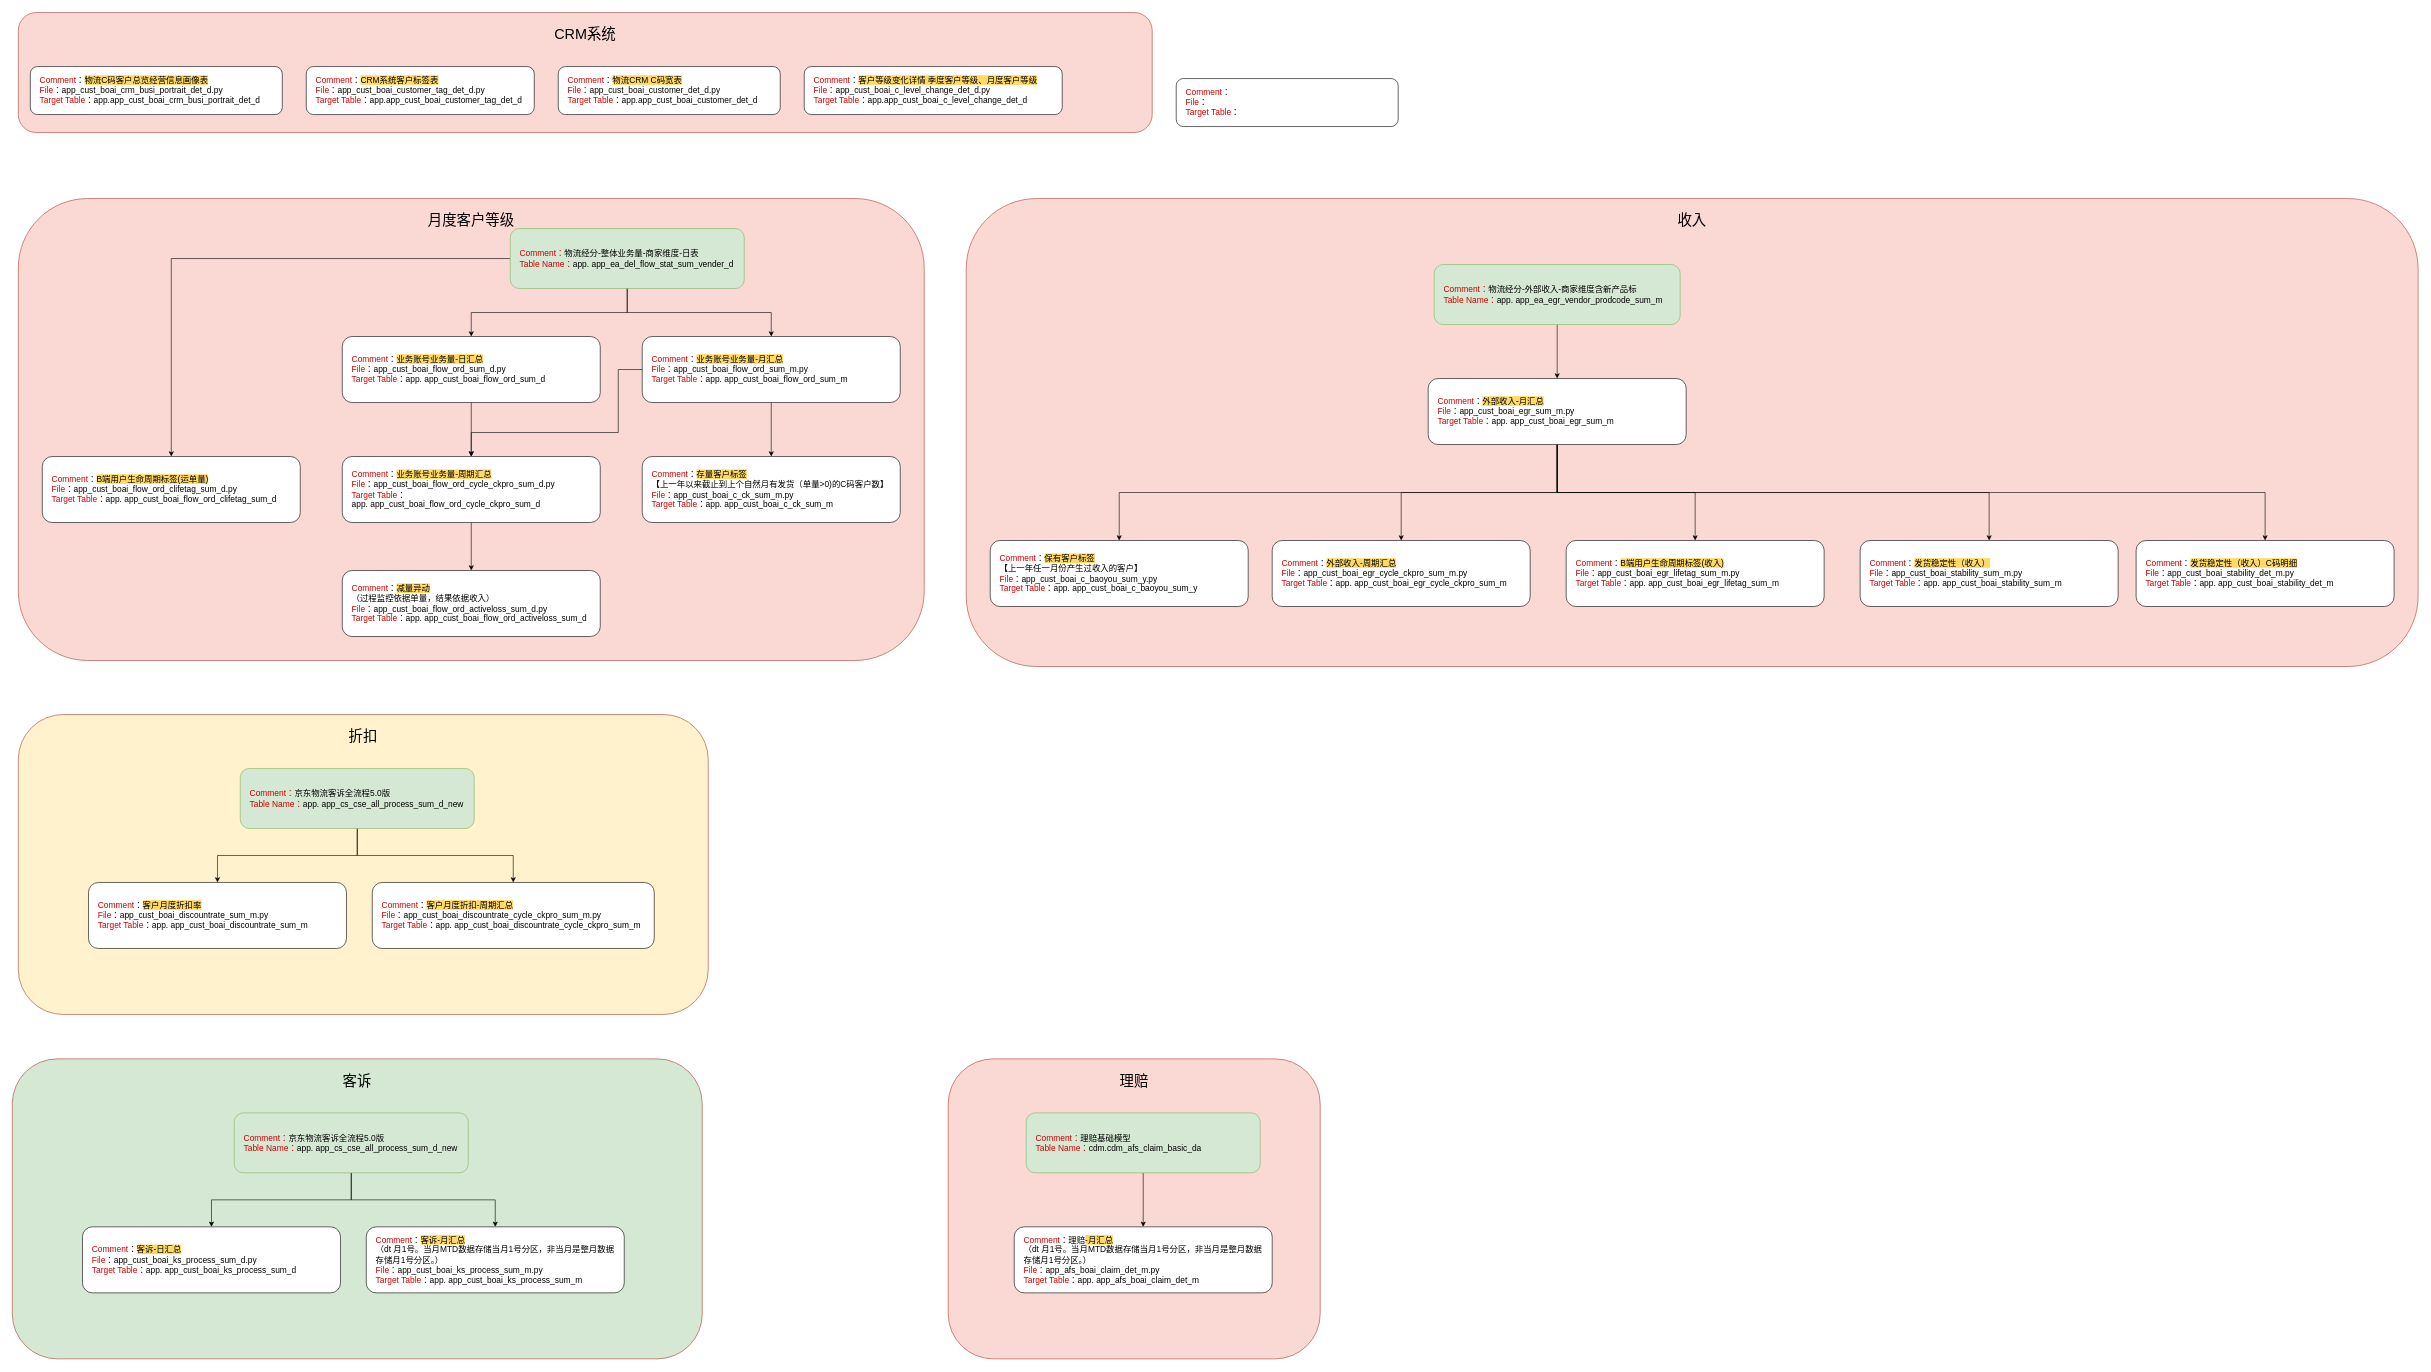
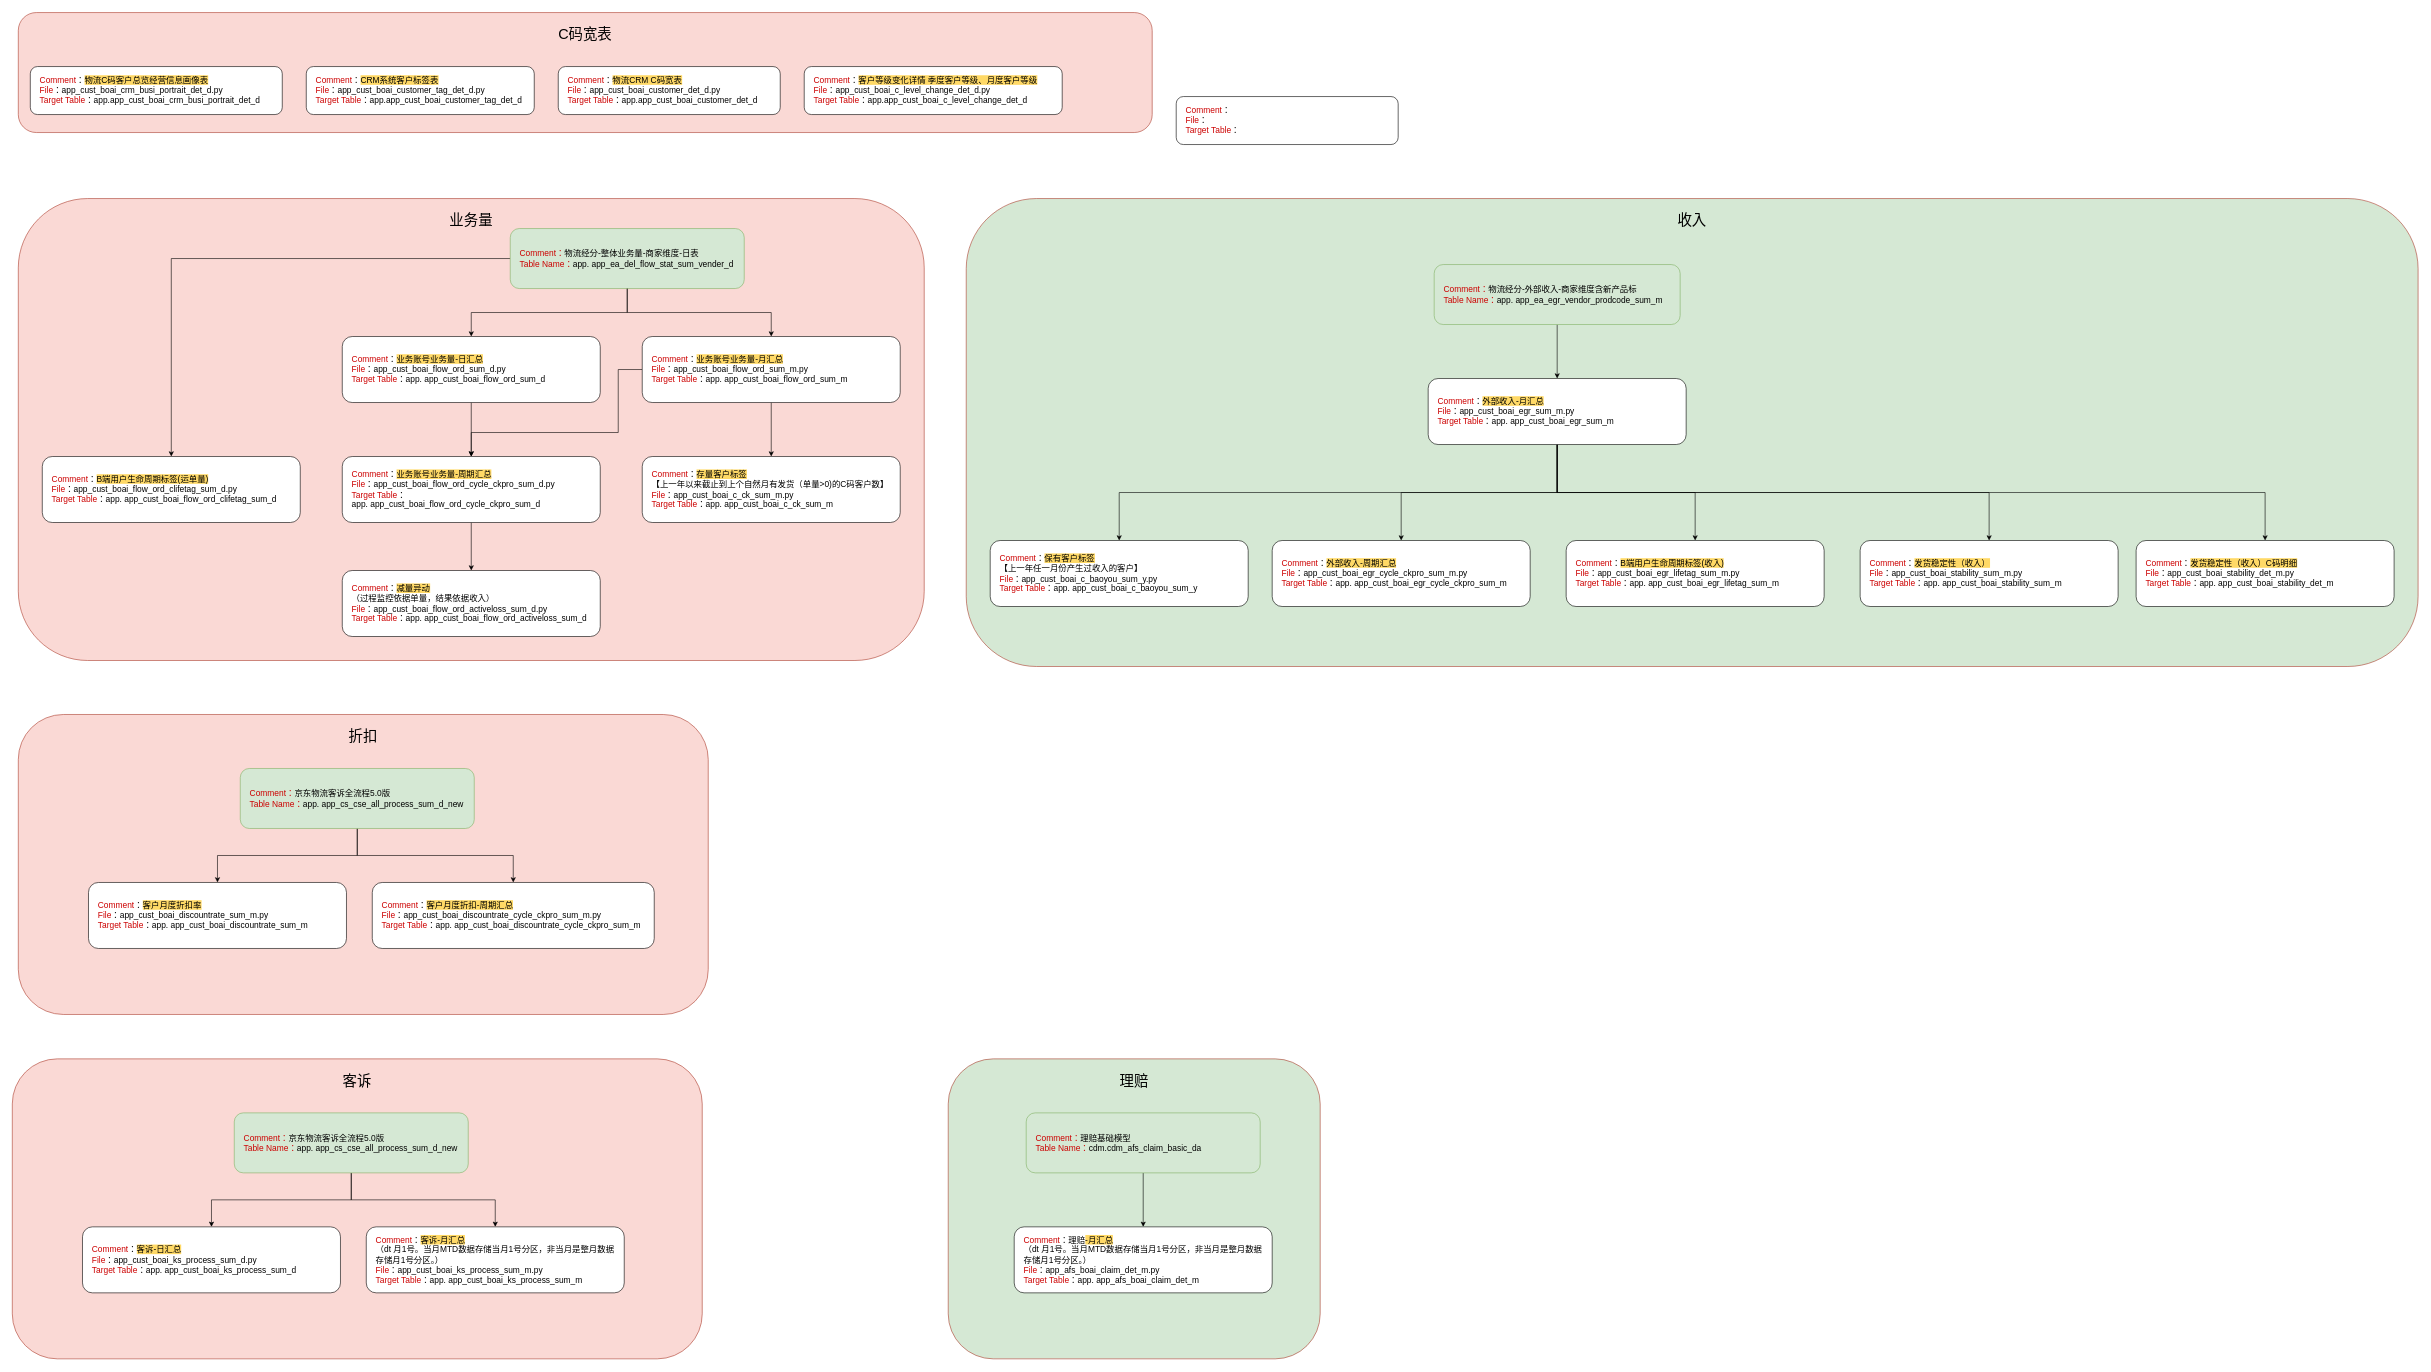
node "CRM系统": label "CRM系统" -> "C码宽表"
node "Comment：File：Target Table：": moved (1287, 102) -> (1287, 120)
node "月度客户等级": label "月度客户等级" -> "业务量"
node "收入": fillcolor #fad9d5 -> #d5e8d4
node "折扣": fillcolor #fff2cc -> #fad9d5
node "客诉": fillcolor #d5e8d4 -> #fad9d5
node "理赔": fillcolor #fad9d5 -> #d5e8d4
